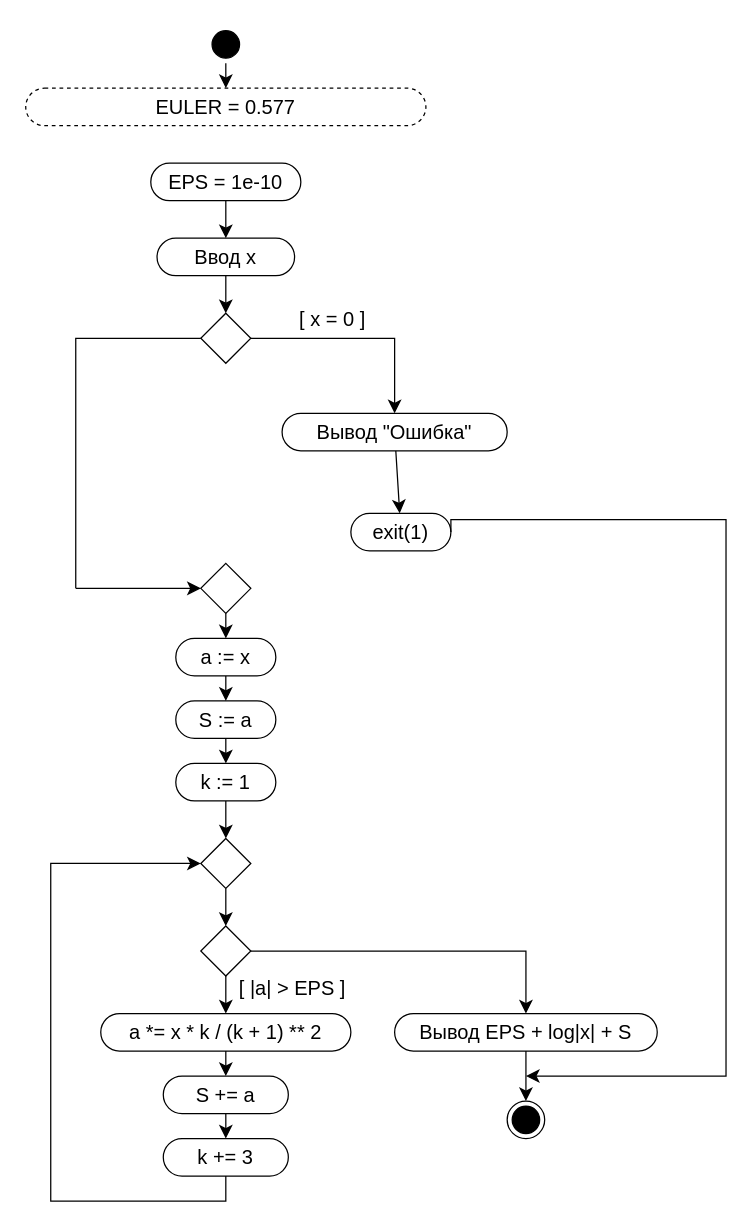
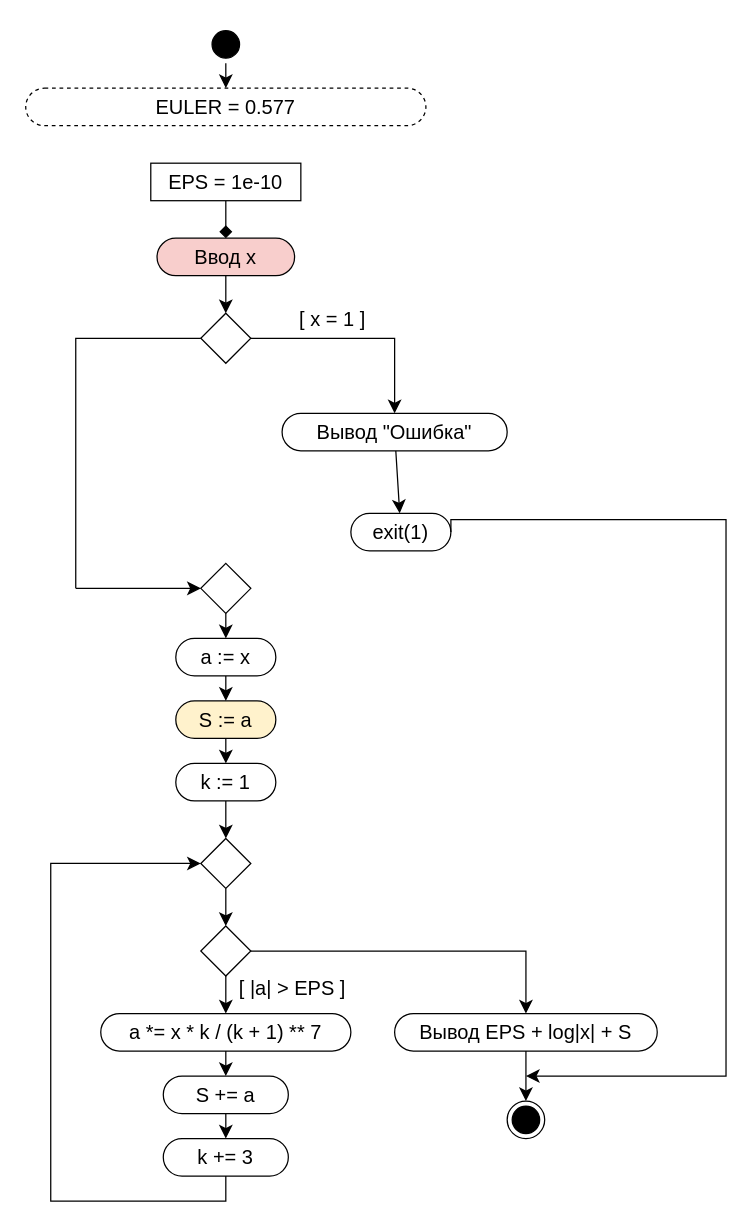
node "EPS = 1e-10": shape rounded rectangle -> rectangle
edge "EPS = 1e-10" -> "Ввод x": arrowhead classic -> diamond
node "Ввод x": fillcolor #ffffff -> #f8cecc
node "[ x = 0 ]": label "[ x = 0 ]" -> "[ x = 1 ]"
node "S := a": fillcolor #ffffff -> #fff2cc
node "a *= x * k / (k + 1) ** 2": label "a *= x * k / (k + 1) ** 2" -> "a *= x * k / (k + 1) ** 7"
